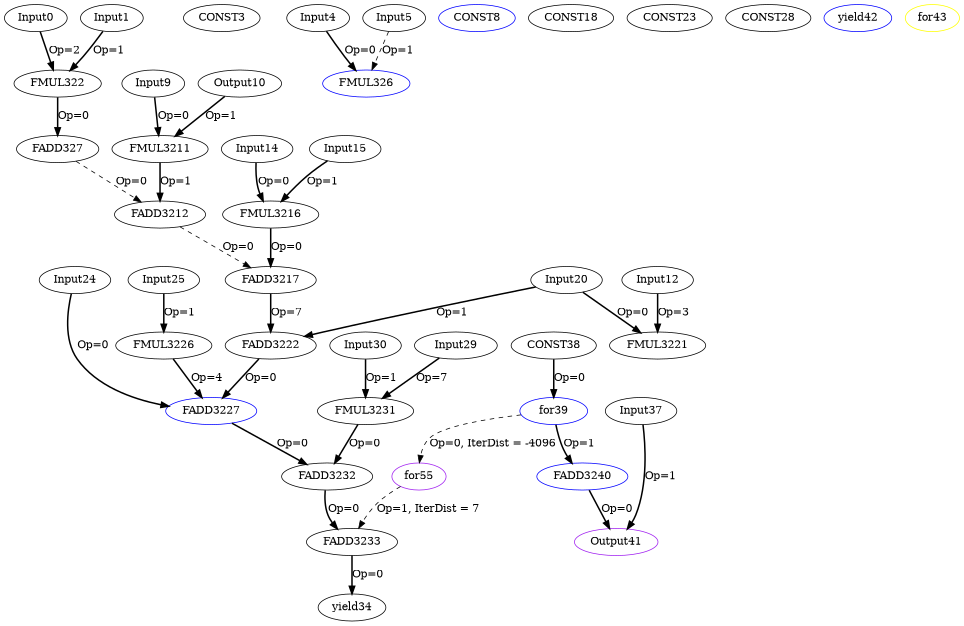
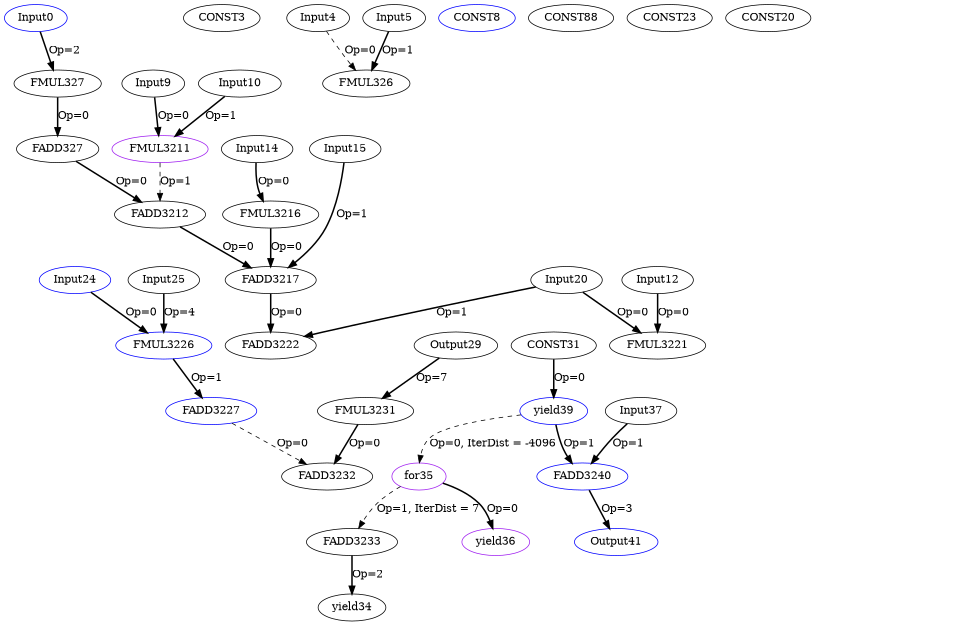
node "Input0": color black -> blue
node "Input1": removed
node "CONST18": label "CONST18" -> "CONST88"
node "CONST28": label "CONST28" -> "CONST20"
node "yield42": removed
node "for43": removed
edge "Input5" -> "FMUL326": style dashed -> bold
edge "Input4" -> "FMUL326": style bold -> dashed
node "FMUL322": label "FMUL322" -> "FMUL327"
node "Output10": label "Output10" -> "Input10"
node "FMUL326": color blue -> black
node "FMUL3211": color black -> purple
edge "Input15" -> "FMUL3216": now "Input15" -> "FADD3217"
edge "FMUL3211" -> "FADD3212": style bold -> dashed
edge "FADD327" -> "FADD3212": style dashed -> bold
edge "FADD3212" -> "FADD3217": style dashed -> bold
node "Input24": color black -> blue
edge "Input25" -> "FMUL3226": label "Op=1" -> "Op=4"
edge "FADD3217" -> "FADD3222": label "Op=7" -> "Op=0"
edge "Input12" -> "FMUL3221": label "Op=3" -> "Op=0"
node "FMUL3226": color black -> blue
node "Input30": removed
node "Input29": label "Input29" -> "Output29"
node "CONST38": label "CONST38" -> "CONST31"
edge "Input24" -> "FADD3227": now "Input24" -> "FMUL3226"
edge "FADD3222" -> "FADD3227": removed, label "Op=0"
edge "FMUL3226" -> "FADD3227": label "Op=4" -> "Op=1"
node "for39": label "for39" -> "yield39"
edge "FADD3227" -> "FADD3232": style bold -> dashed
edge "Input37" -> "Output41": now "Input37" -> "FADD3240"
node "for55": label "for55" -> "for35"
edge "FADD3232" -> "FADD3233": removed, label "Op=0"
edge "FADD3240" -> "Output41": label "Op=0" -> "Op=3"
node "yield36": added
node "Output41": color purple -> blue
edge "FADD3233" -> "yield34": label "Op=0" -> "Op=2"
